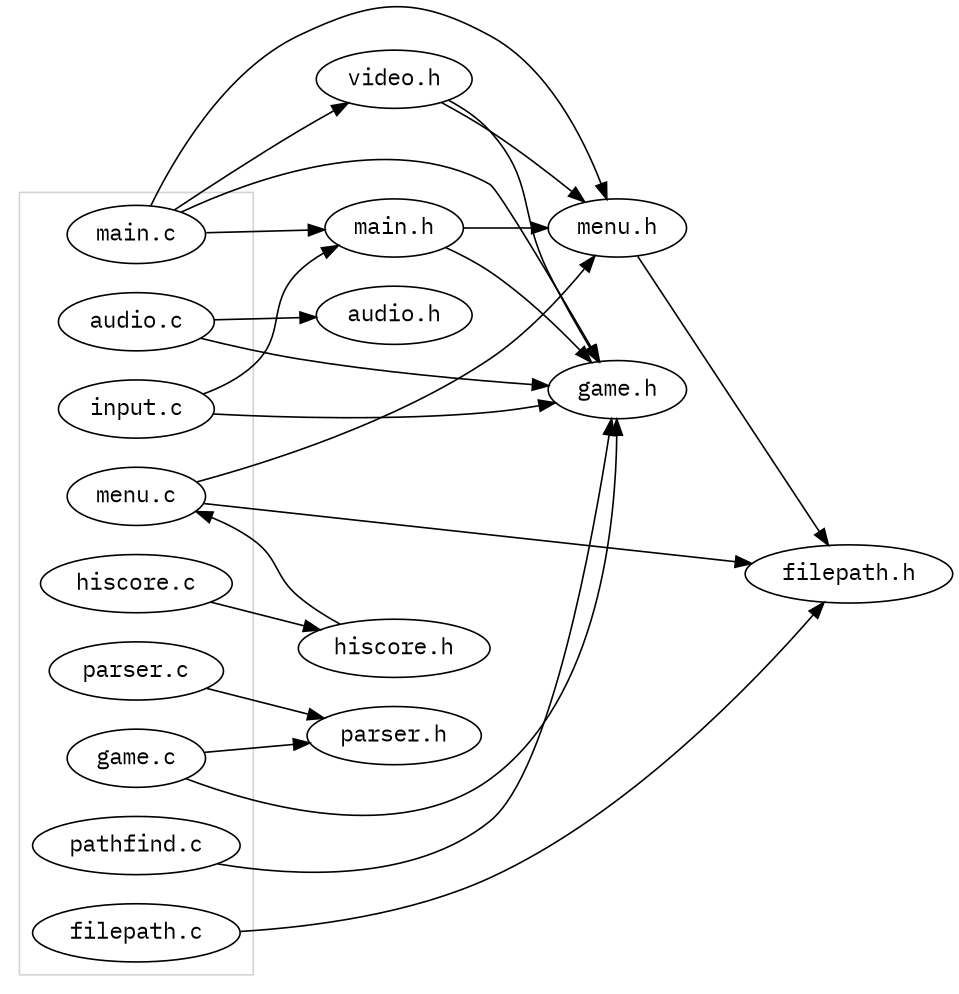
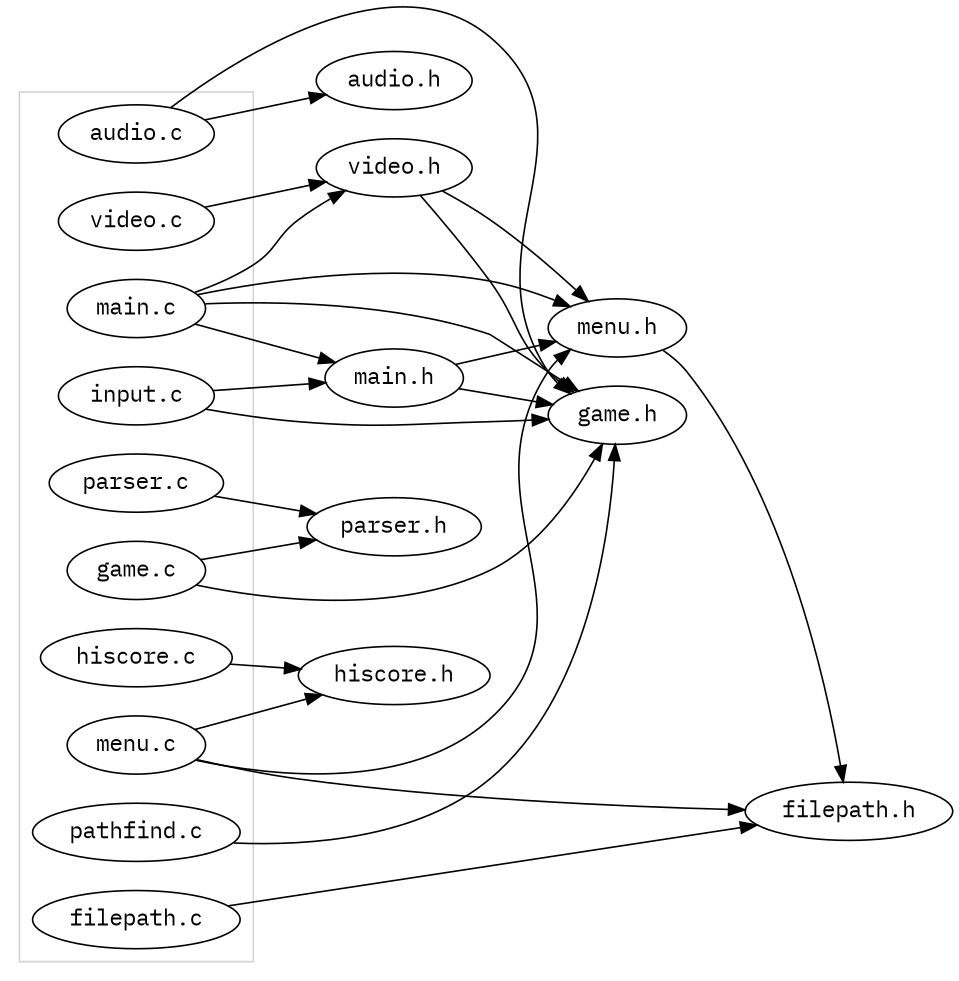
node "video.c": added
edge "hiscore.h" -> "menu.c": reversed
